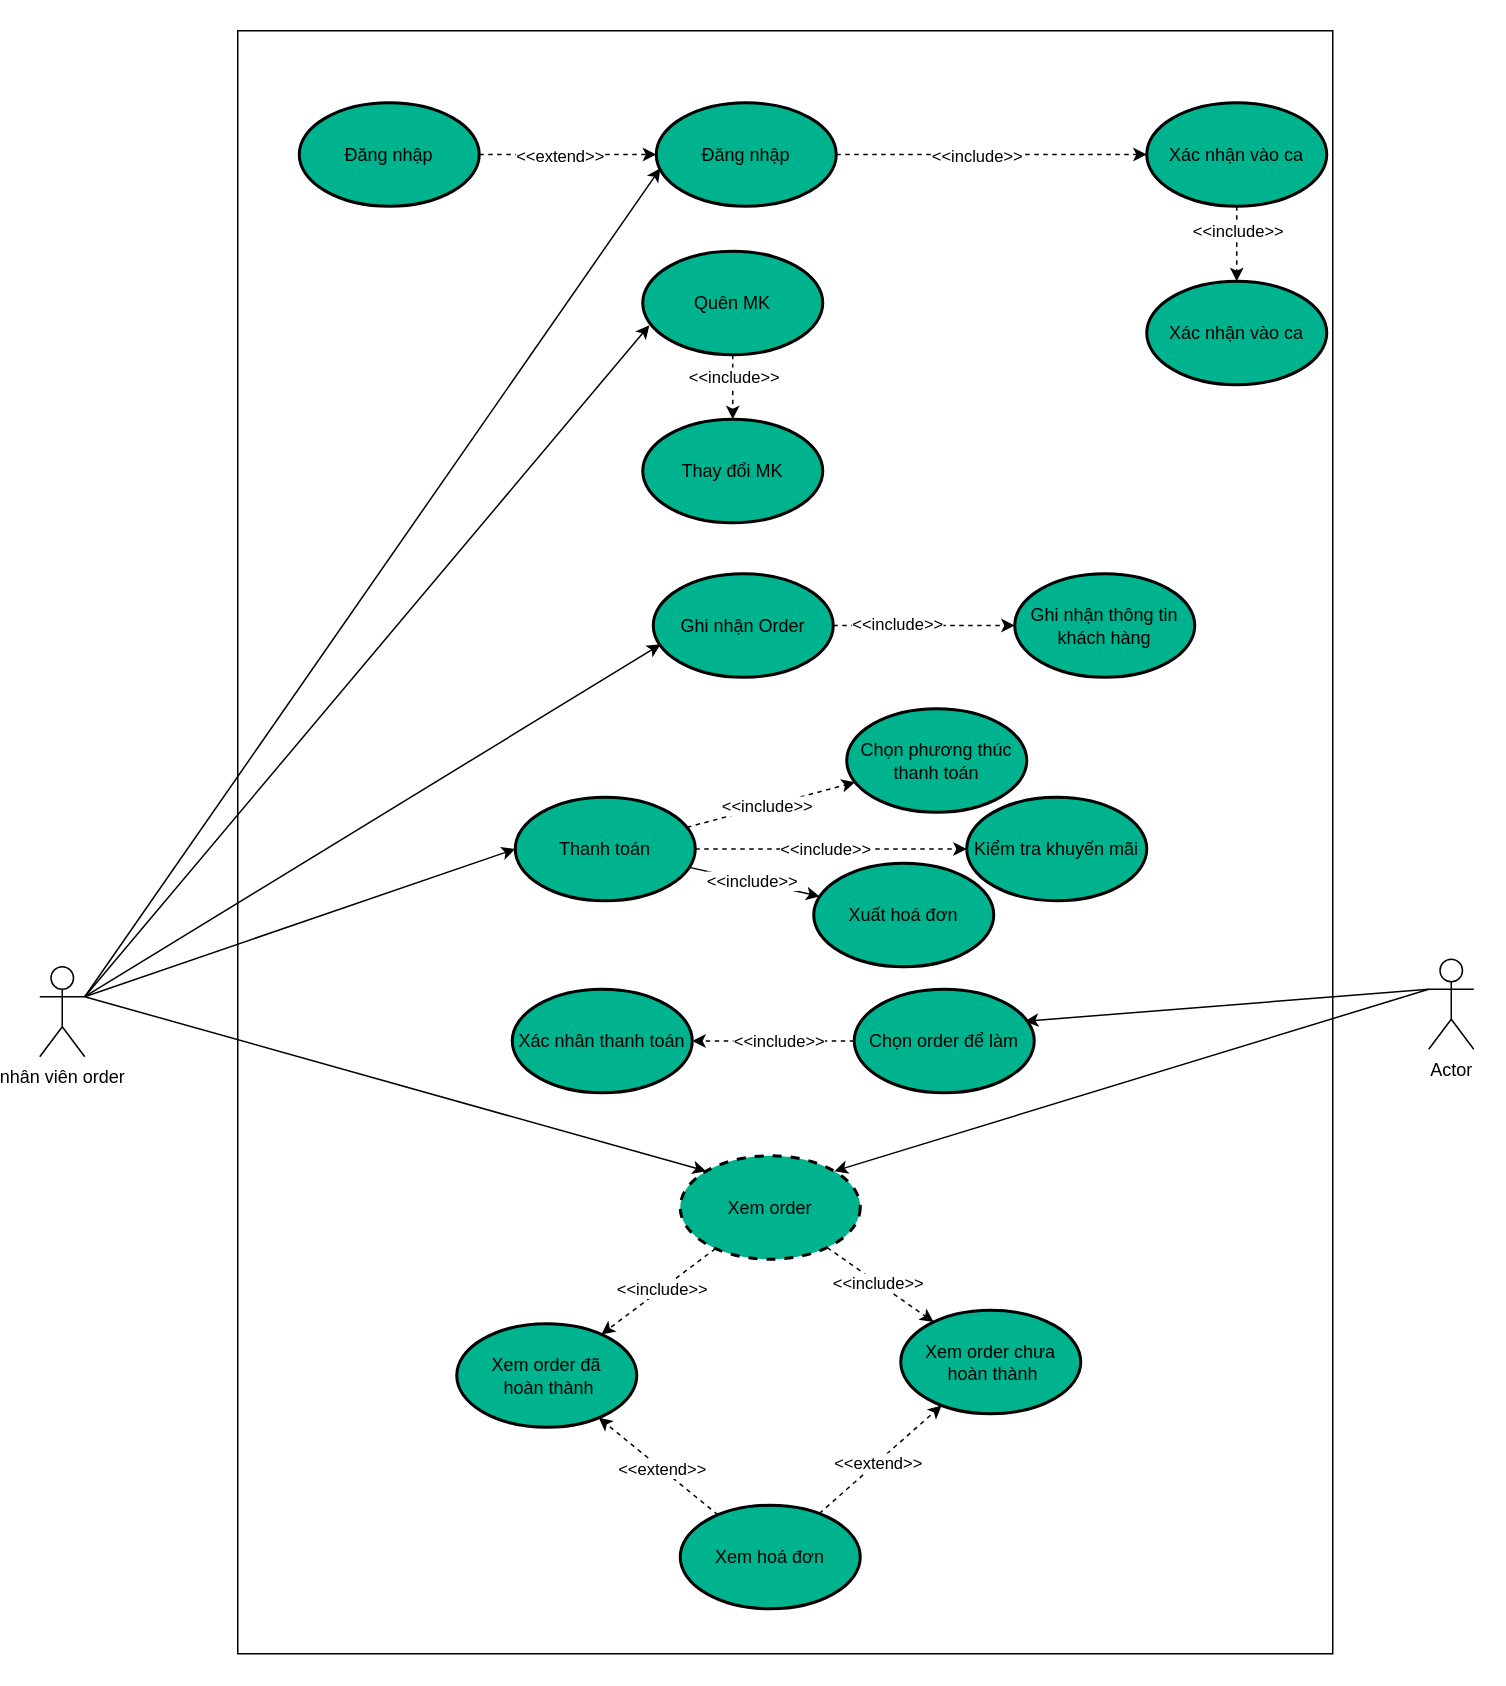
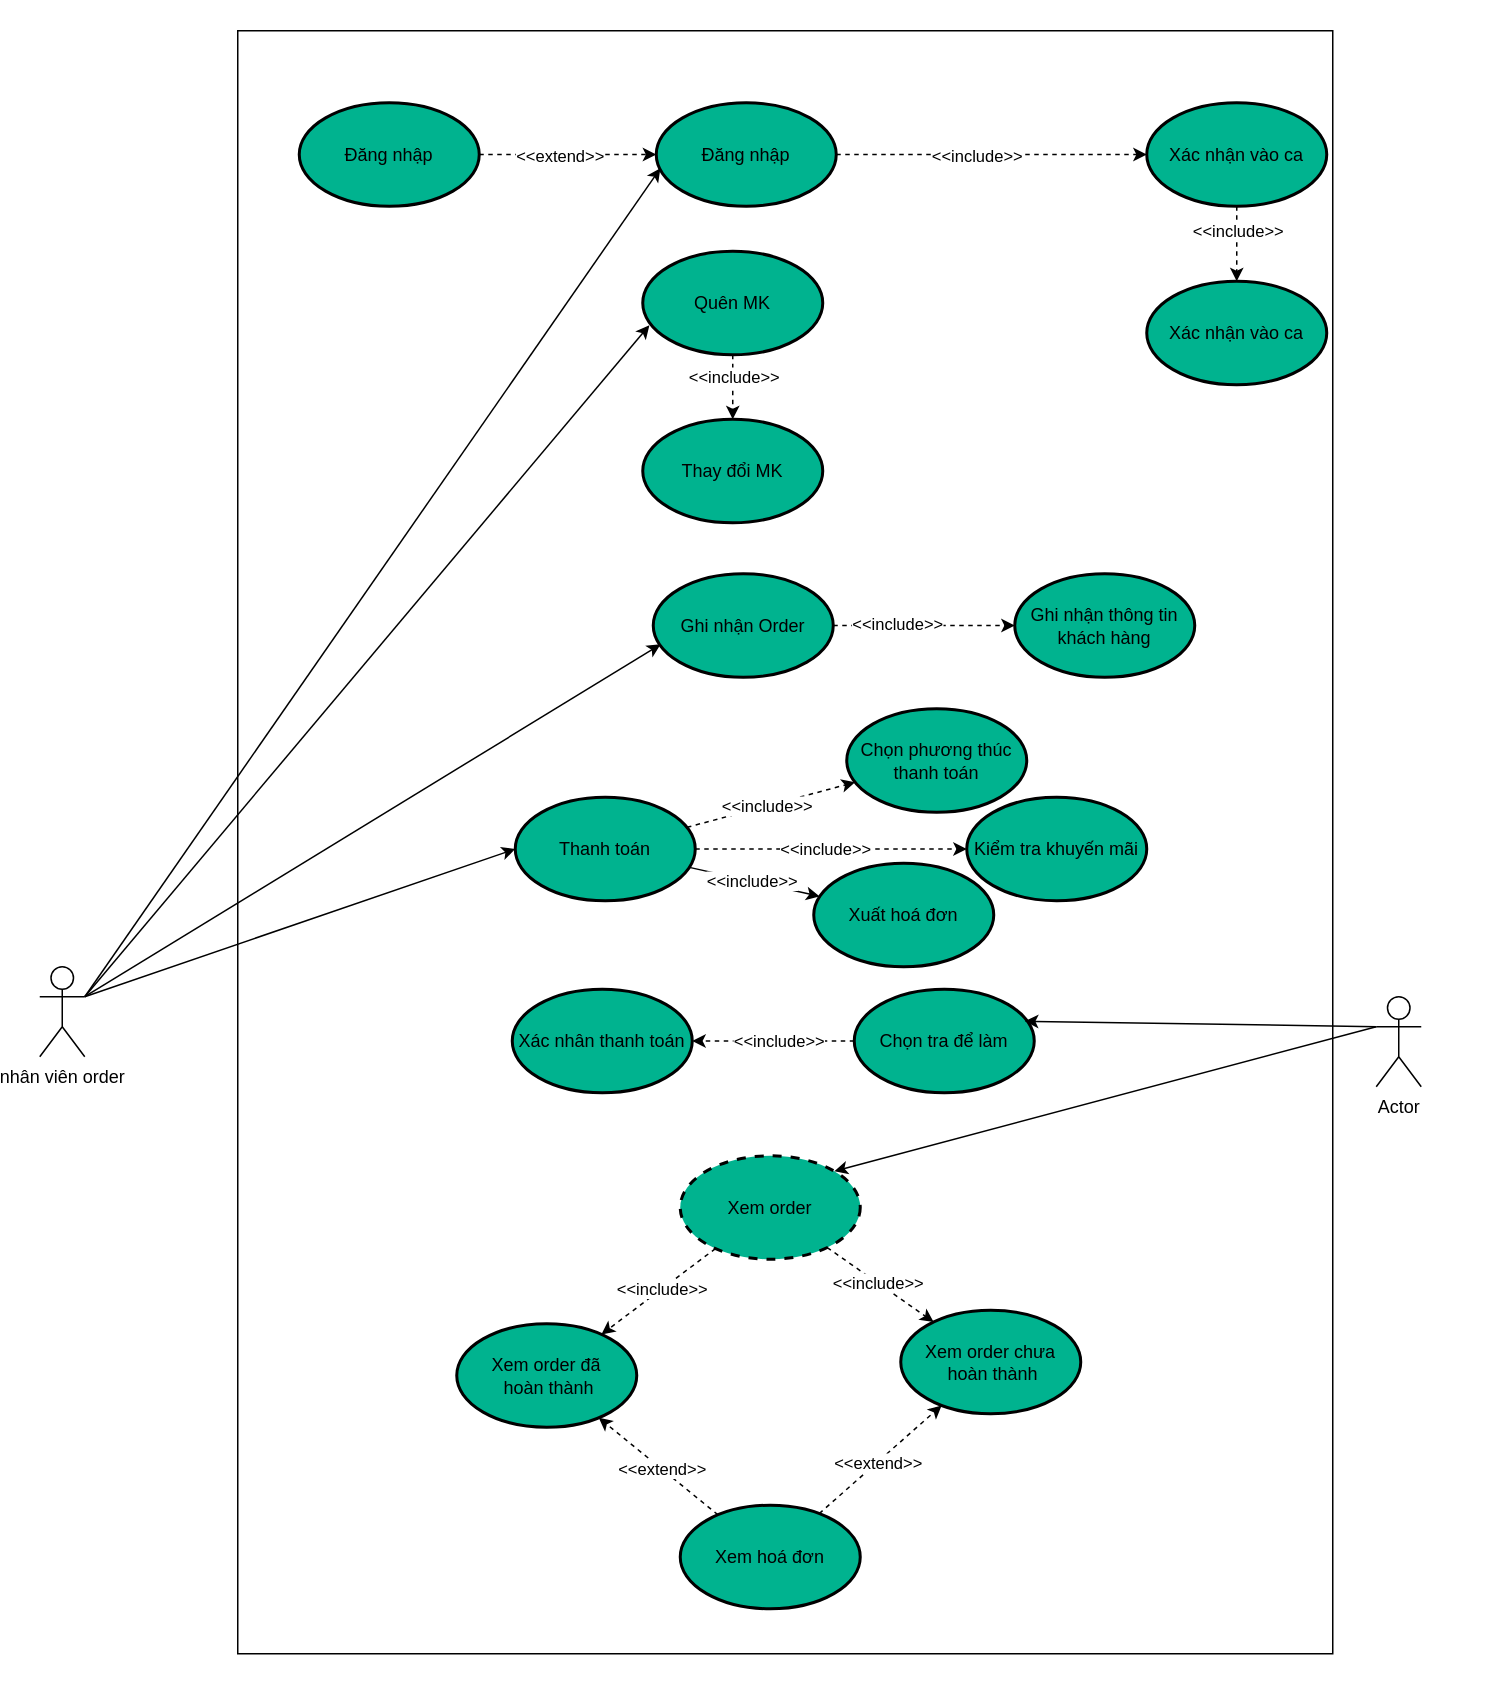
node "Actor": moved (1451, 1004) -> (1399, 1042)
node "Chọn order để làm": label "Chọn order để làm" -> "Chọn tra để làm"
edge "nhân viên order" -> "Xem order": removed
